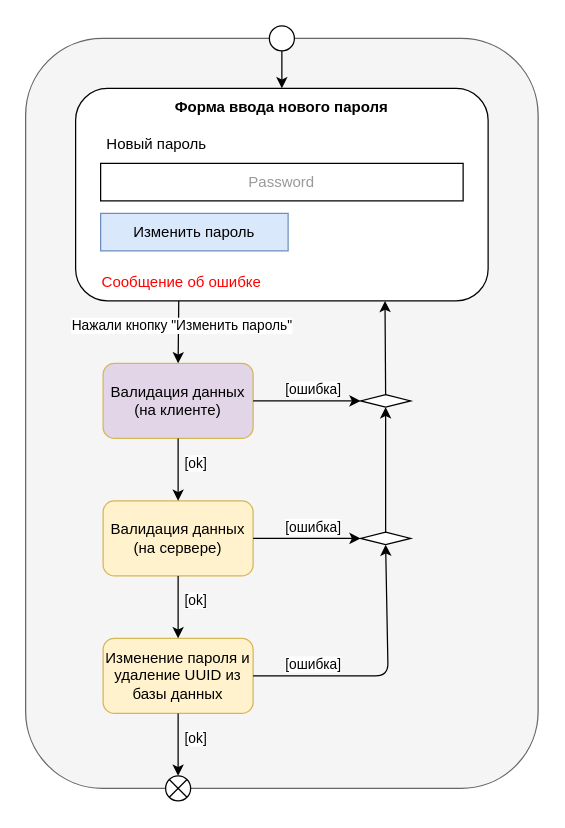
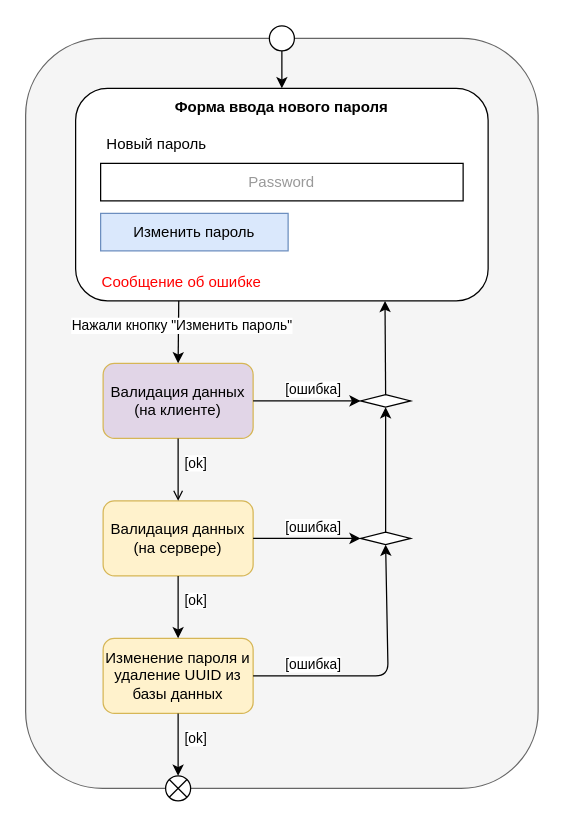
edge "Валидация данных (на клиенте)" -> "Валидация данных (на сервере)": arrowhead classic -> open
